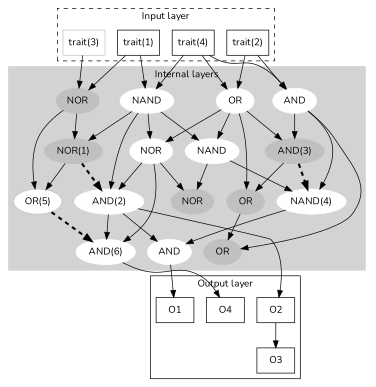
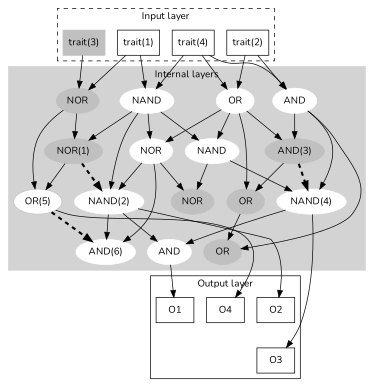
node "trait(3)": fillcolor white -> gray
node "AND(2)": label "AND(2)" -> "NAND(2)"
edge "AND(6)" -> "O4": now "OR(5)" -> "O4"
edge "O2" -> "O3": now "NAND(4)" -> "O3"
